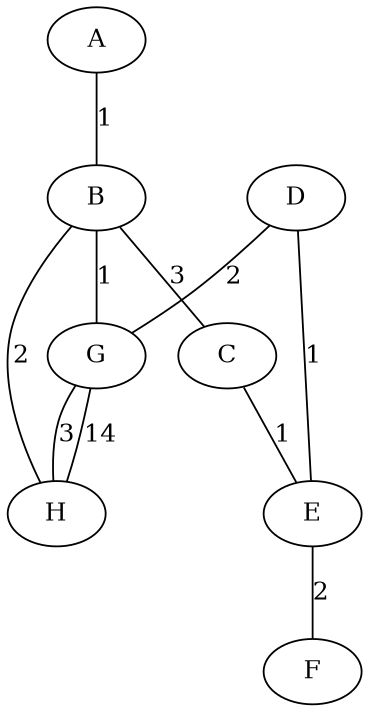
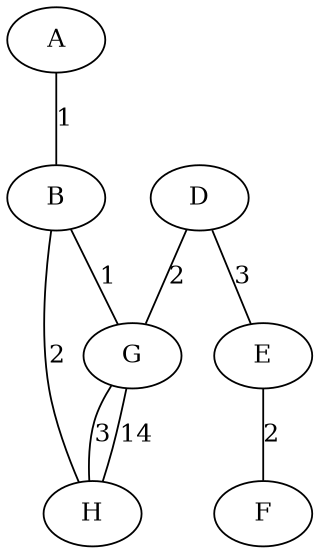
node "C": removed
edge "D" -- "E": label "1" -> "3"
